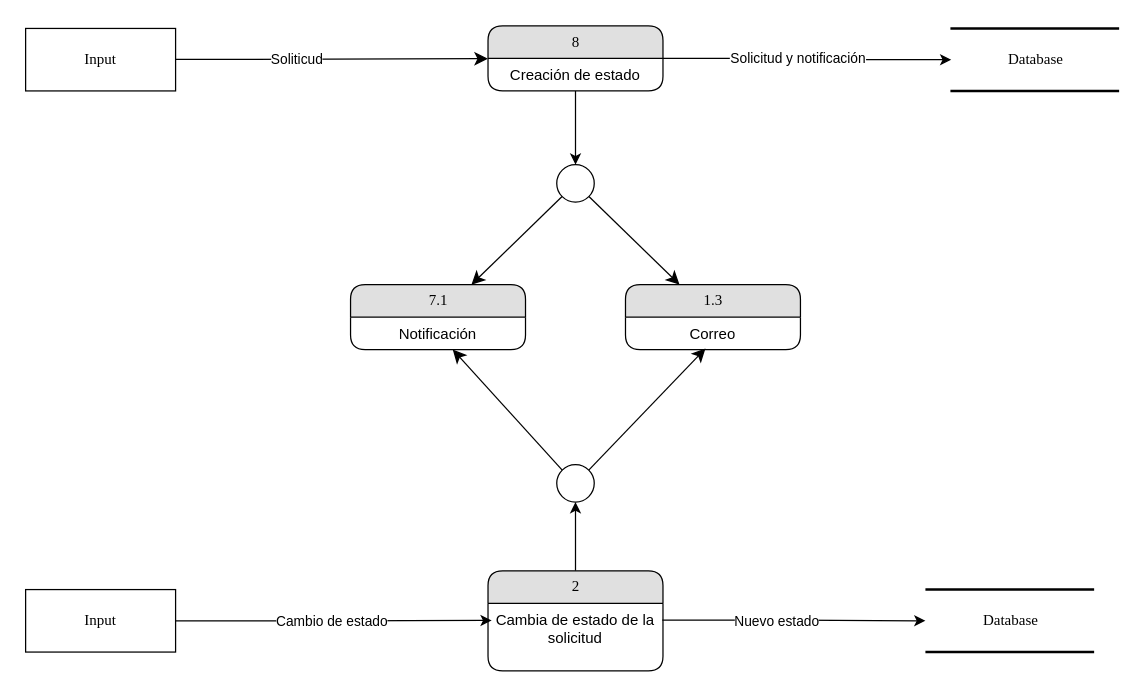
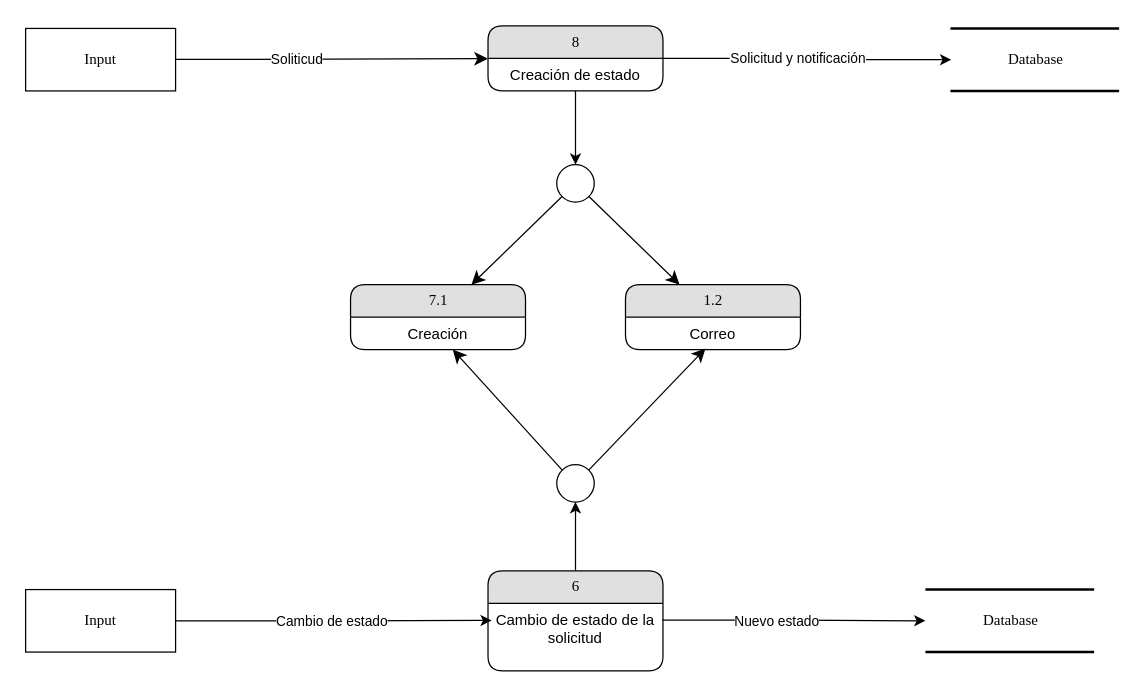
node "1.3": label "1.3" -> "1.2"
node "Notificación": label "Notificación" -> "Creación"
node "2": label "2" -> "6"
node "Cambia de estado de la solicitud": label "Cambia de estado de la solicitud" -> "Cambio de estado de la solicitud"
